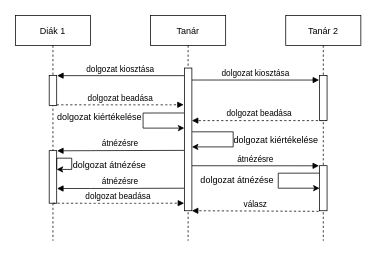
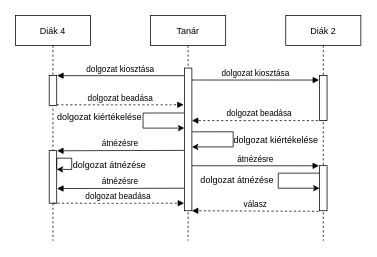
node "Diák 1": label "Diák 1" -> "Diák 4"
node "Tanár 2": label "Tanár 2" -> "Diák 2"
